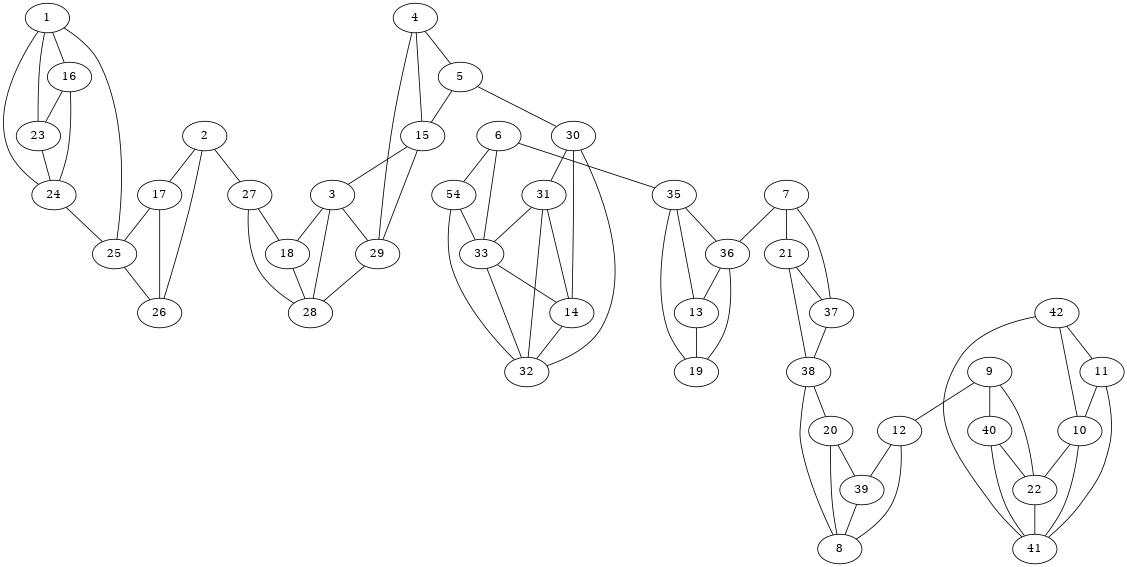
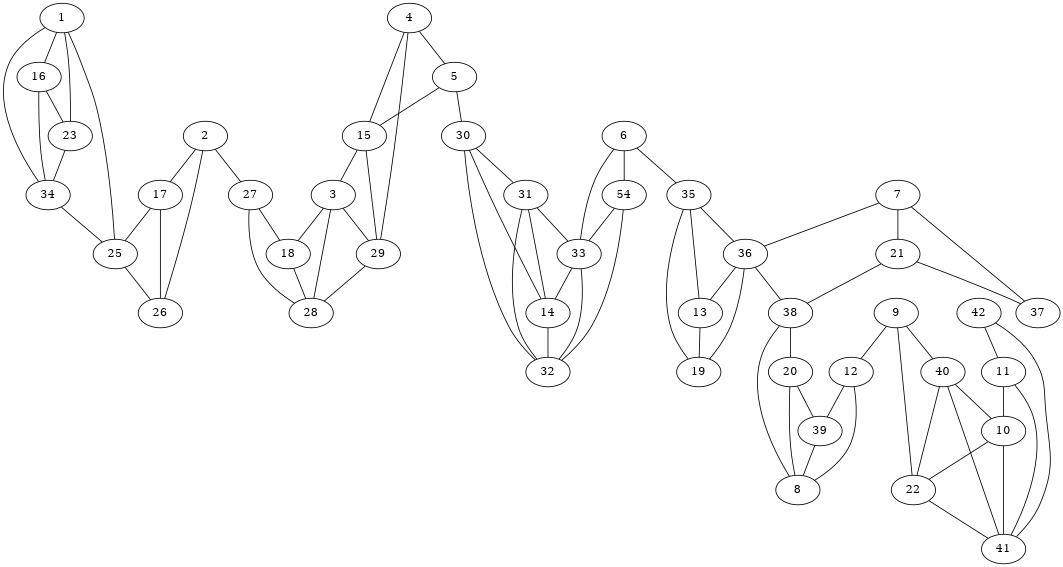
node "24": label "24" -> "34"
edge "37" -- "38": now "36" -- "38"
edge "42" -- "10": now "40" -- "10"
